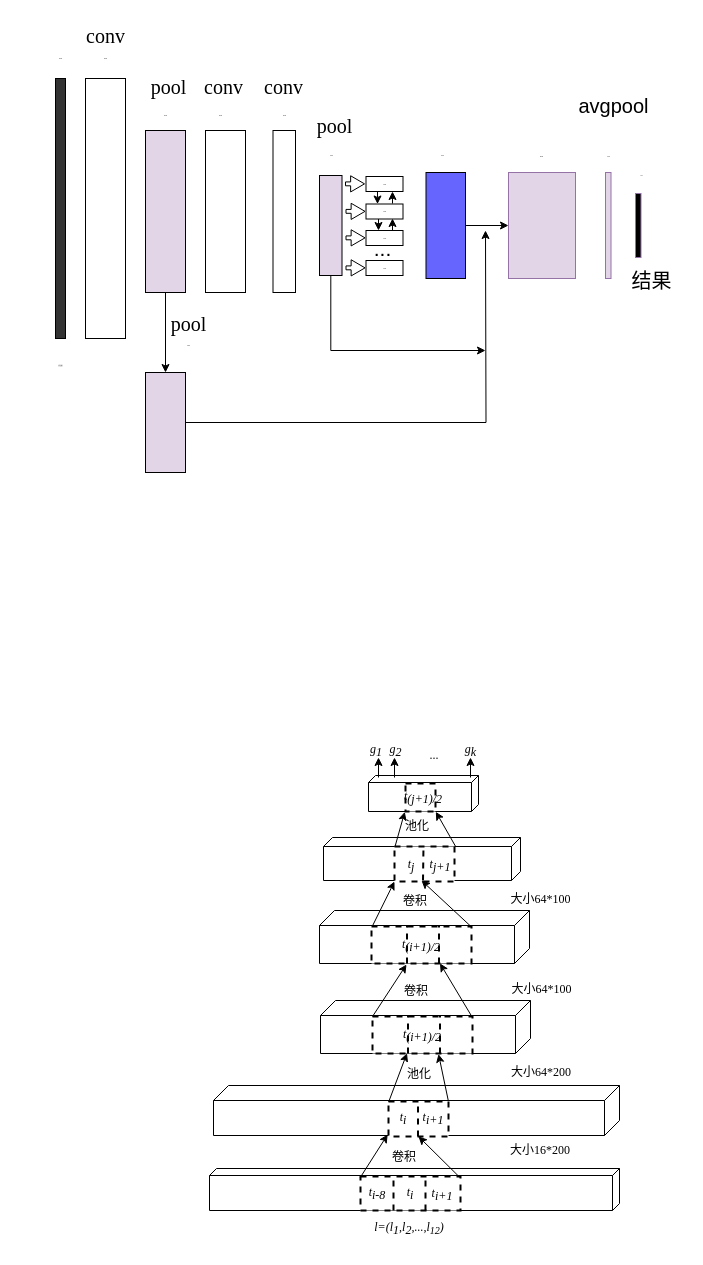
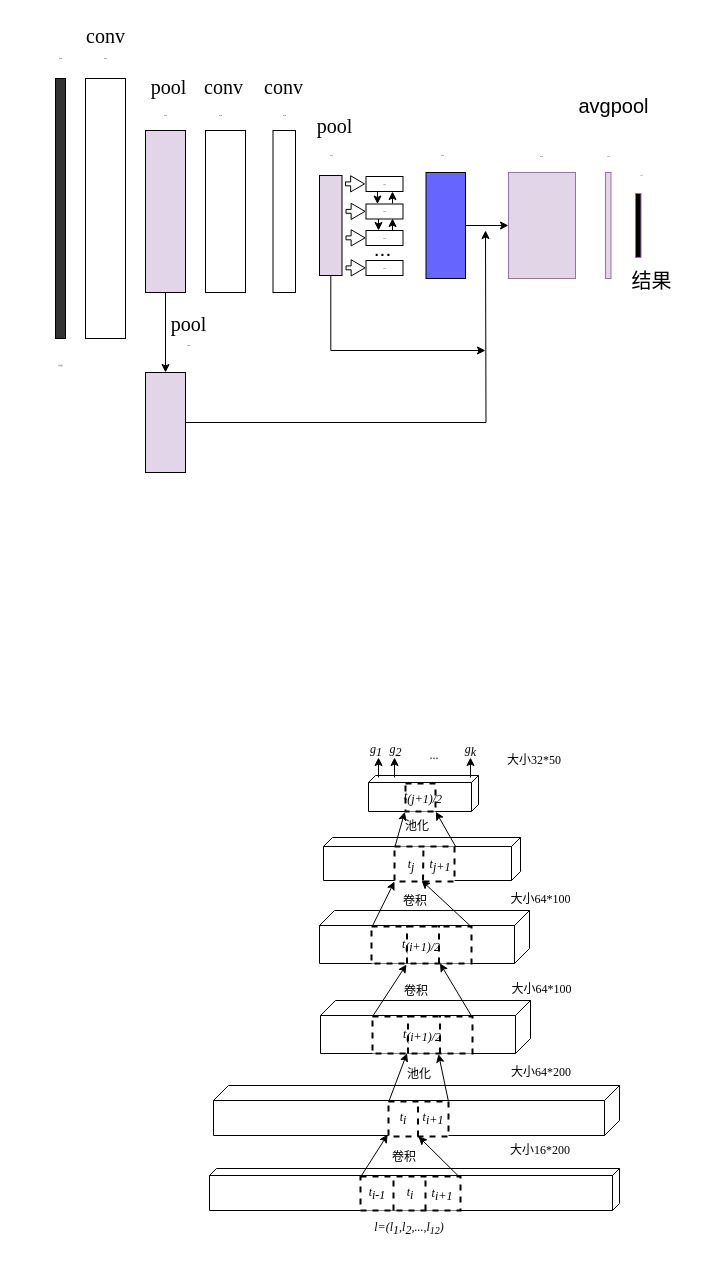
node "大小32*50": added
node "ti-8": label "ti-8" -> "ti-1"
